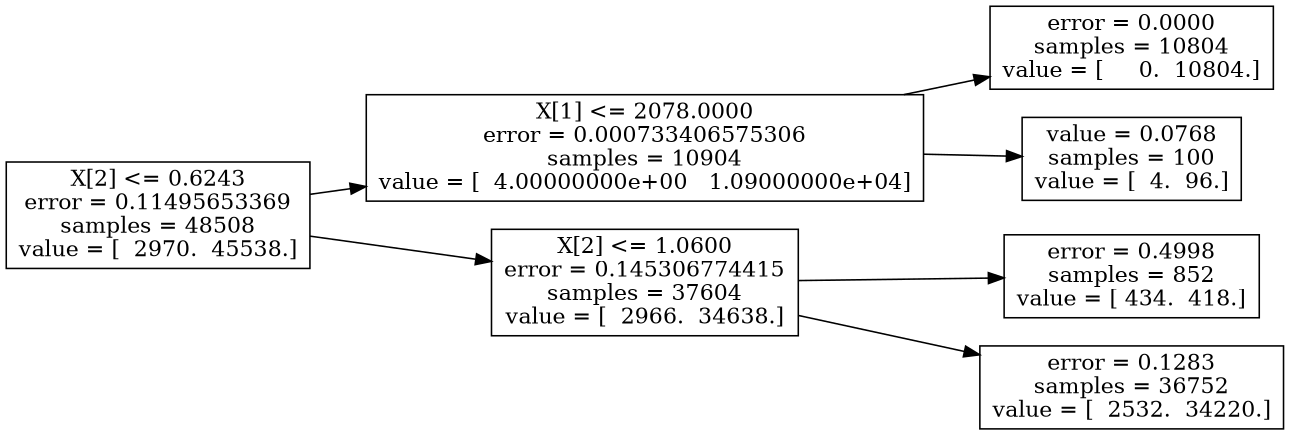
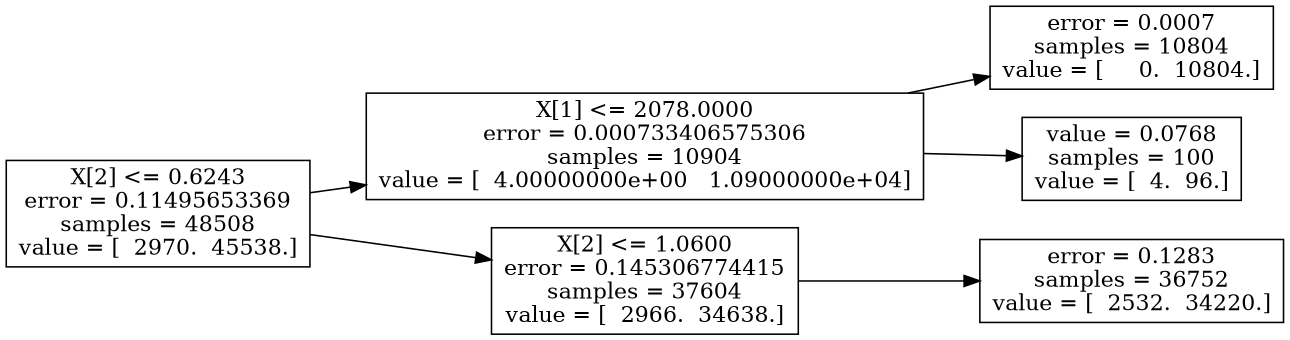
node "error = 0.0000 samples = 10804 value = [     0.  10804.]": label "error = 0.0000 samples = 10804 value = [     0.  10804.]" -> "error = 0.0007 samples = 10804 value = [     0.  10804.]"
node "error = 0.4998 samples = 852 value = [ 434.  418.]": removed
